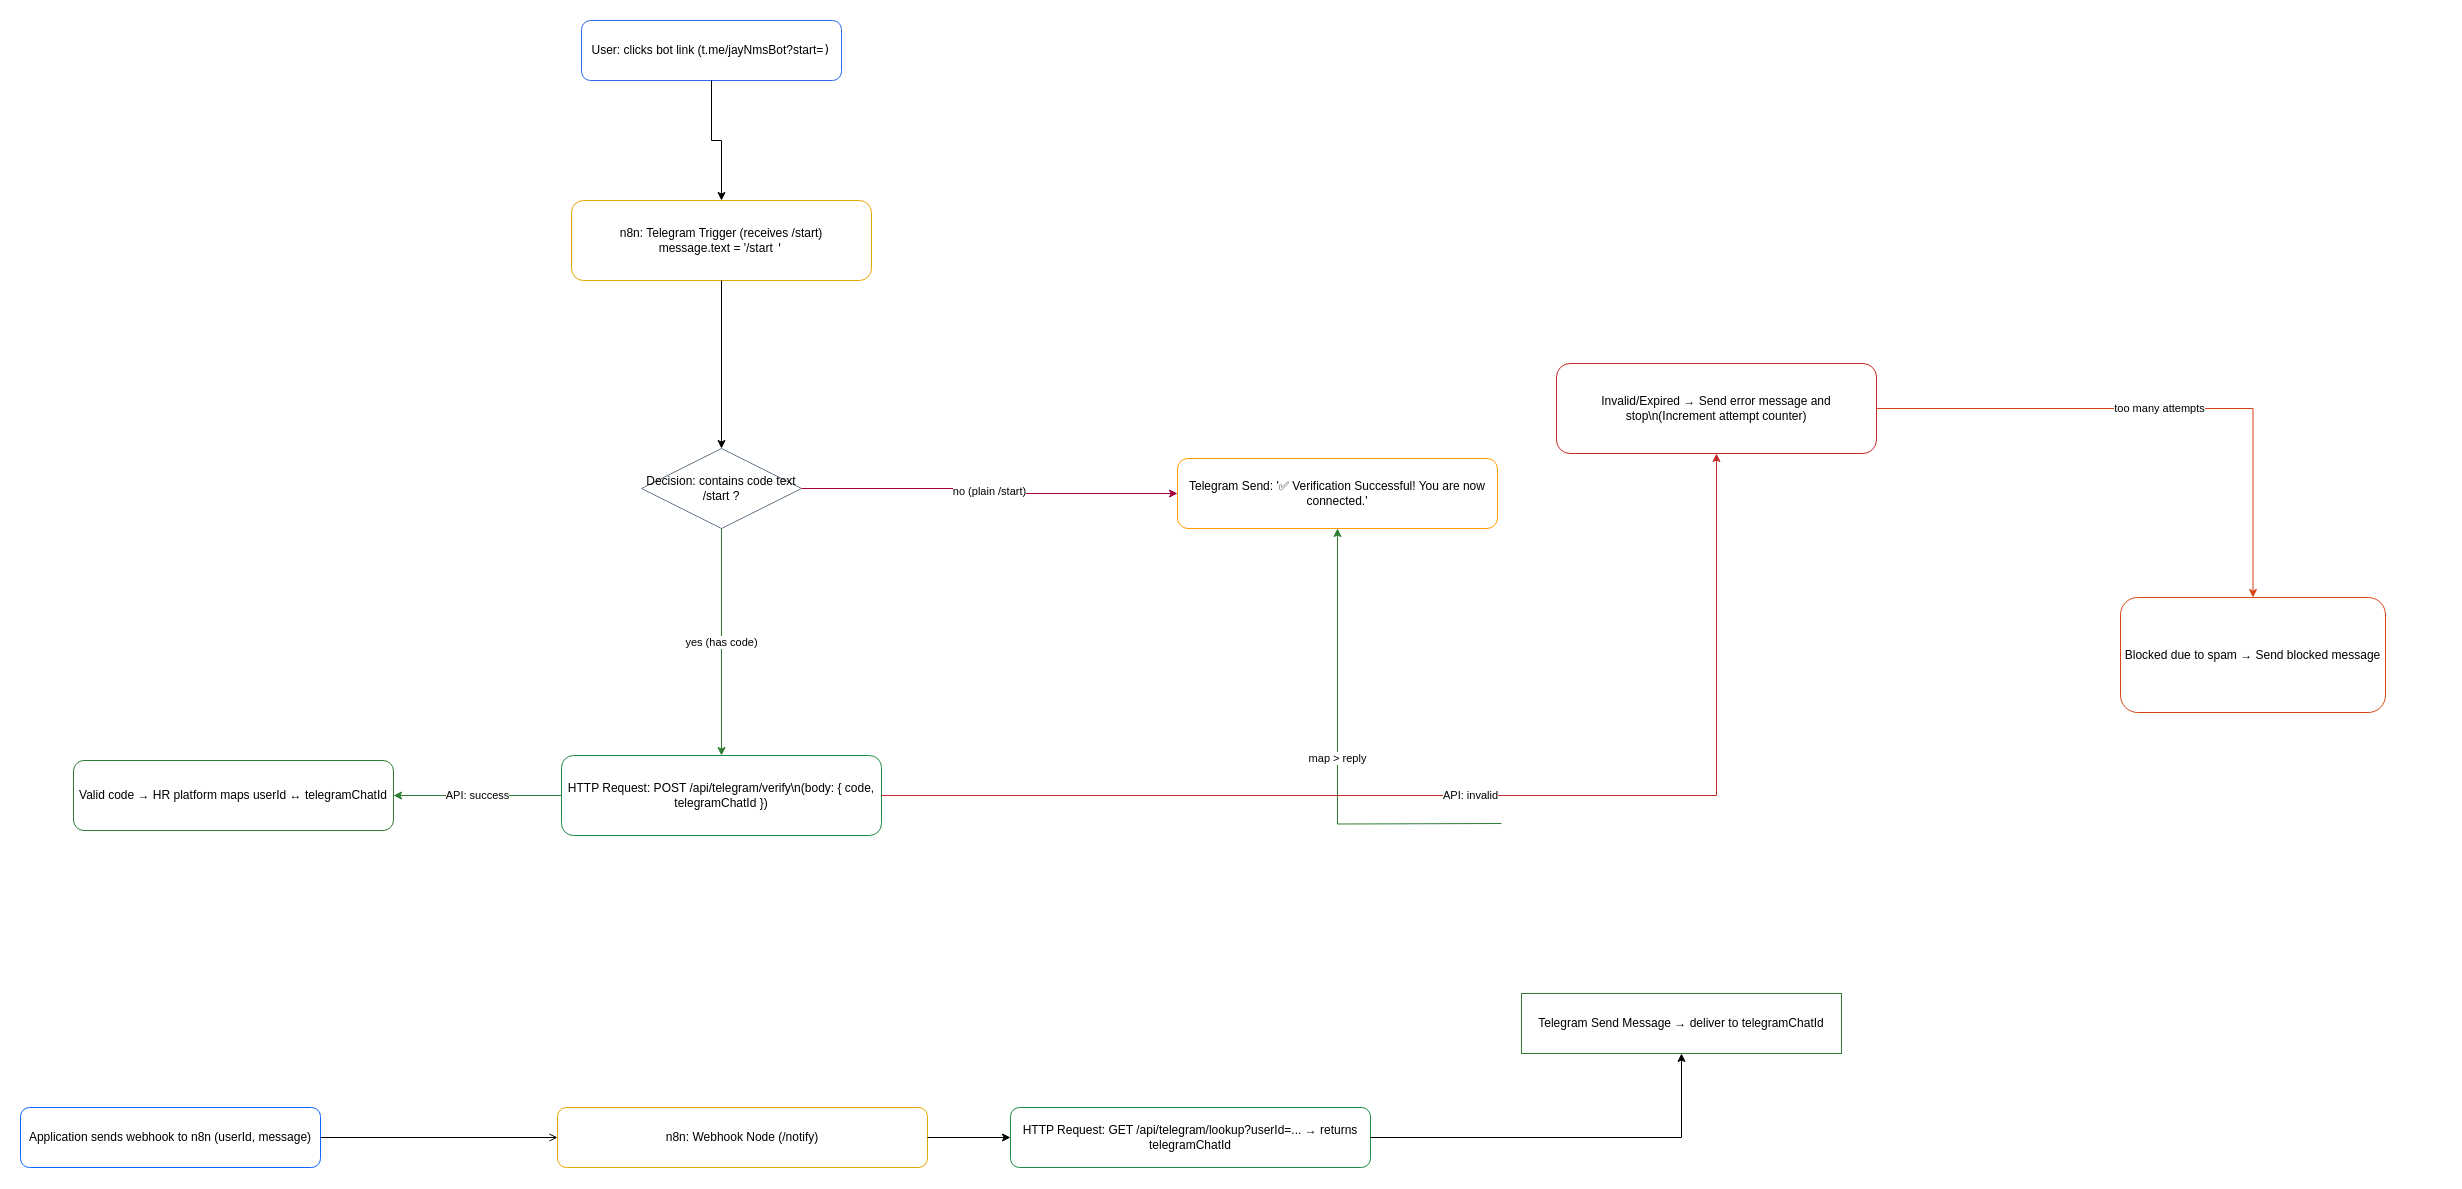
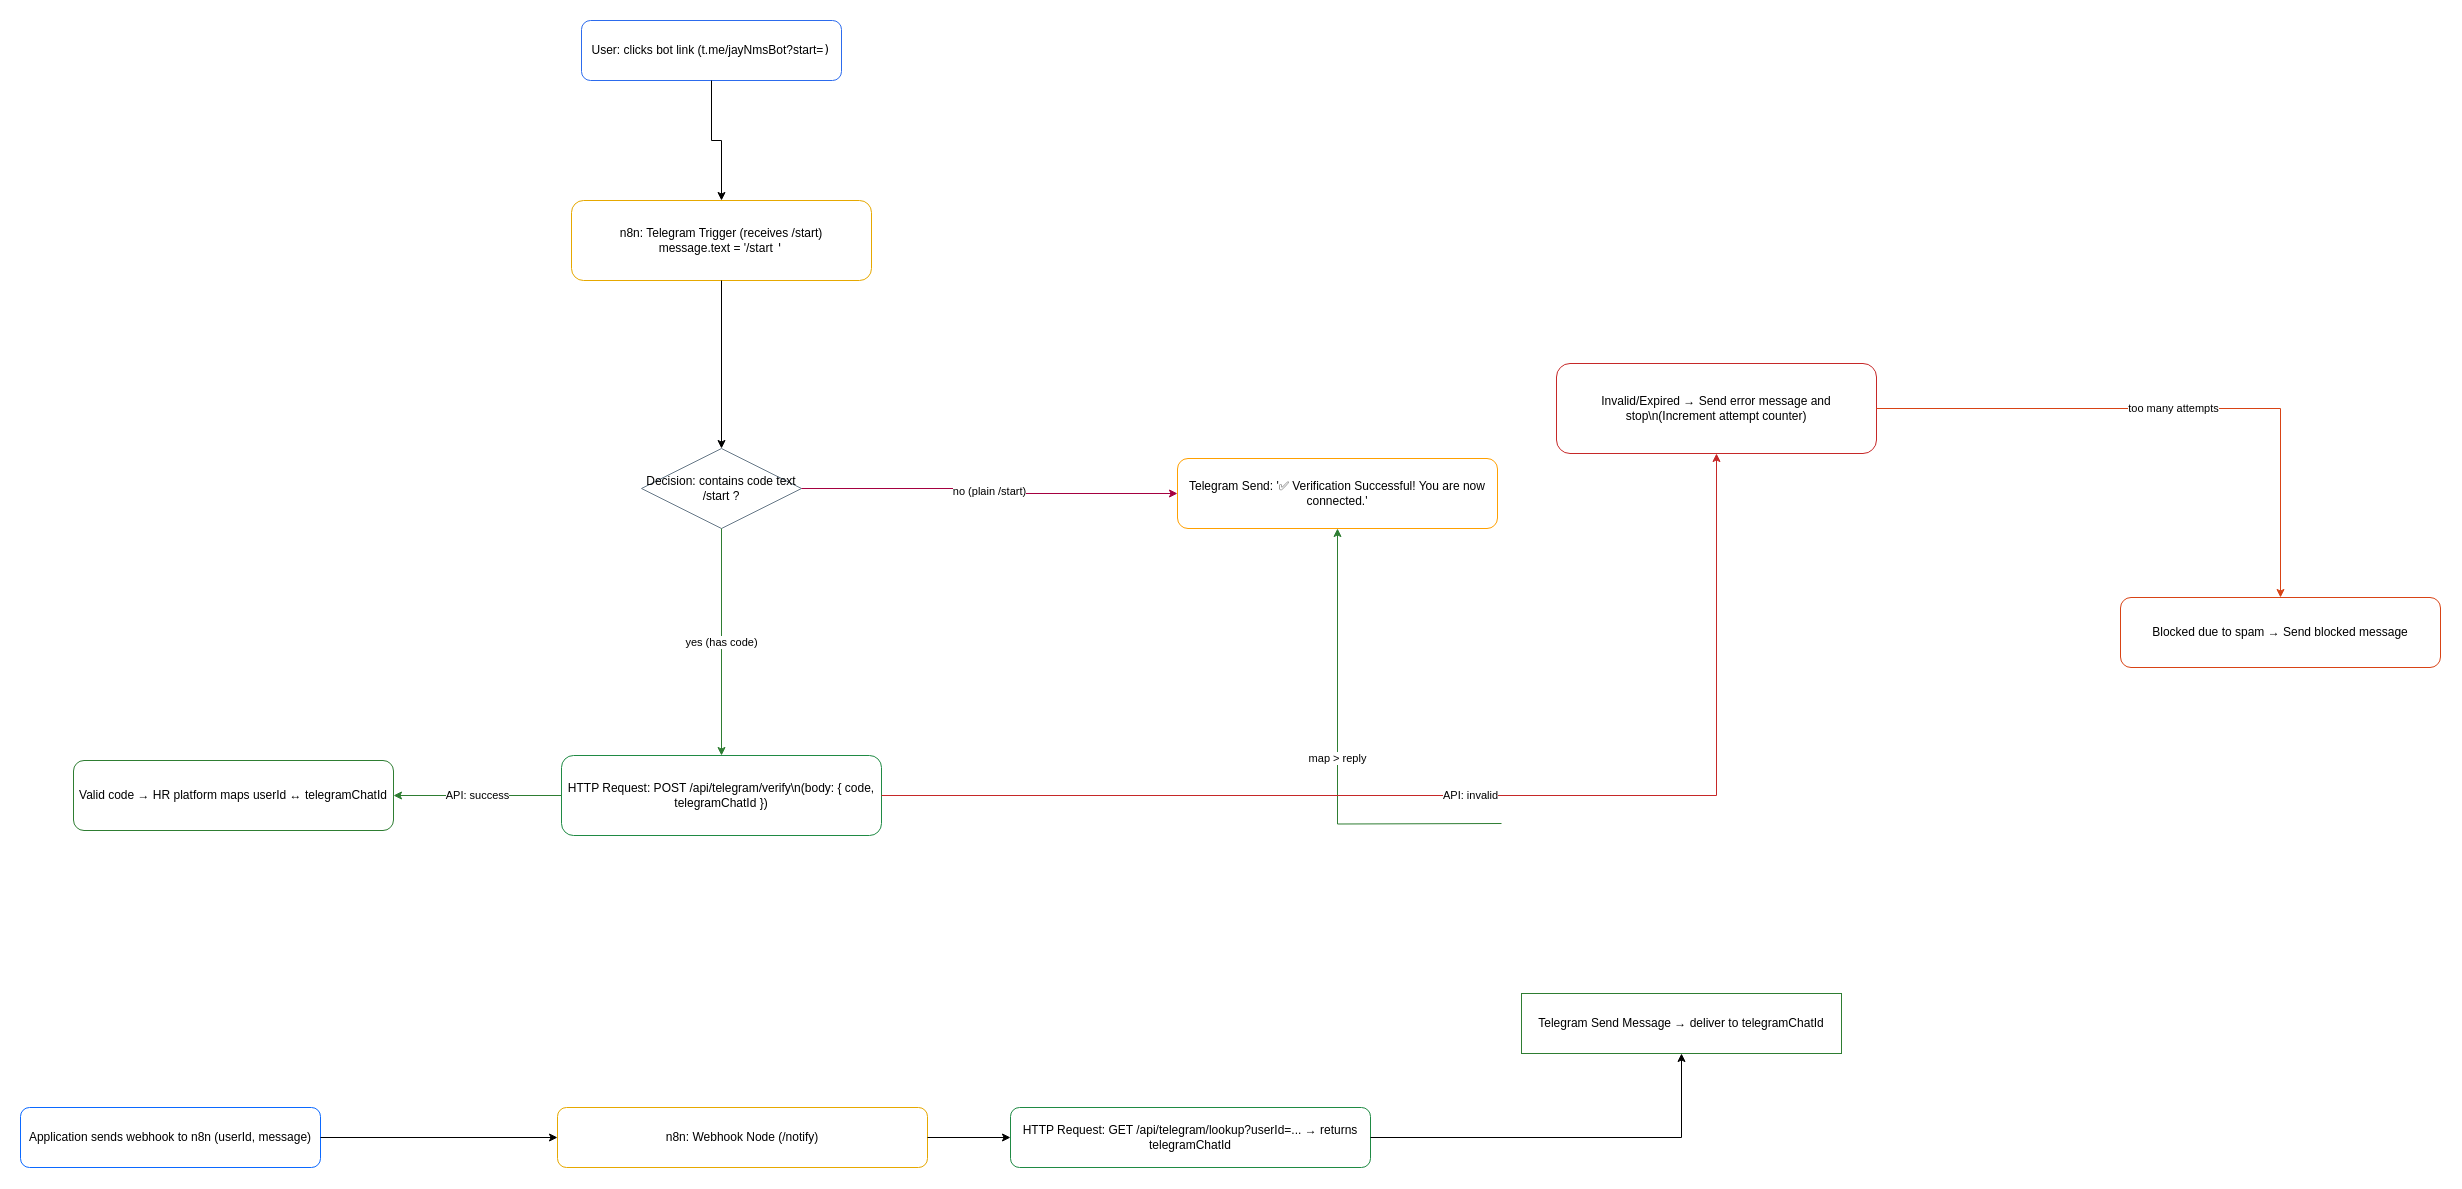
node "Blocked due to spam → Send blocked message": size 265x115 -> 320x70
edge "Application sends webhook to n8n (userId, message)" -> "n8n: Webhook Node (/notify)": arrowhead open -> classic
